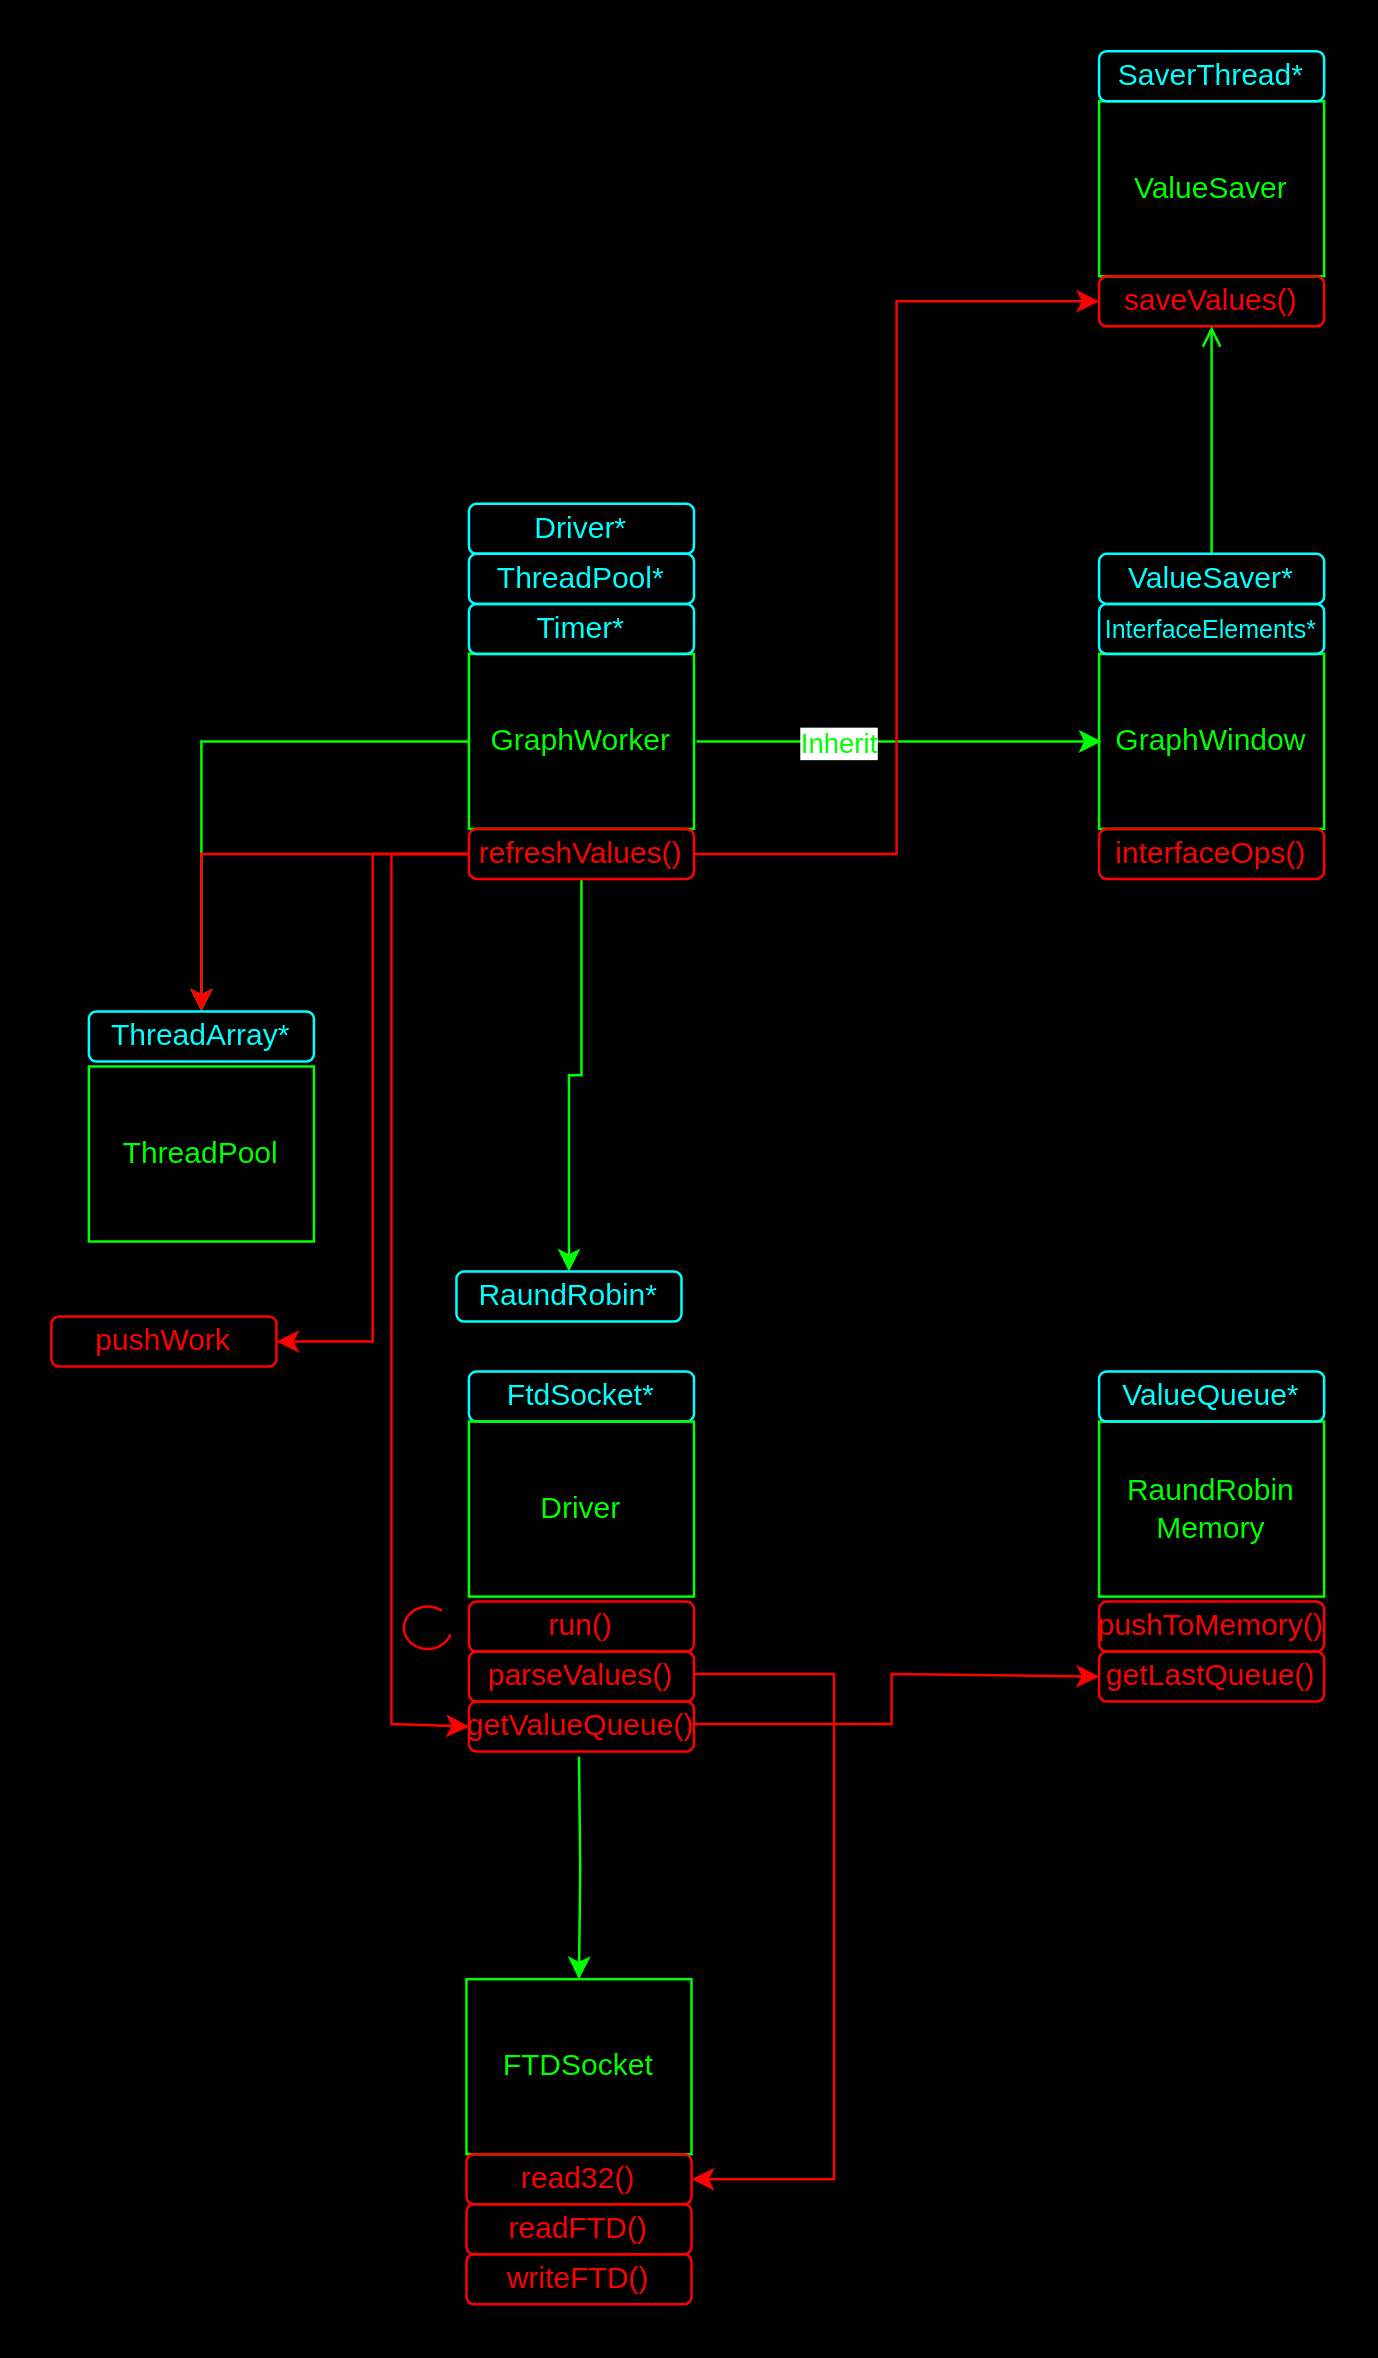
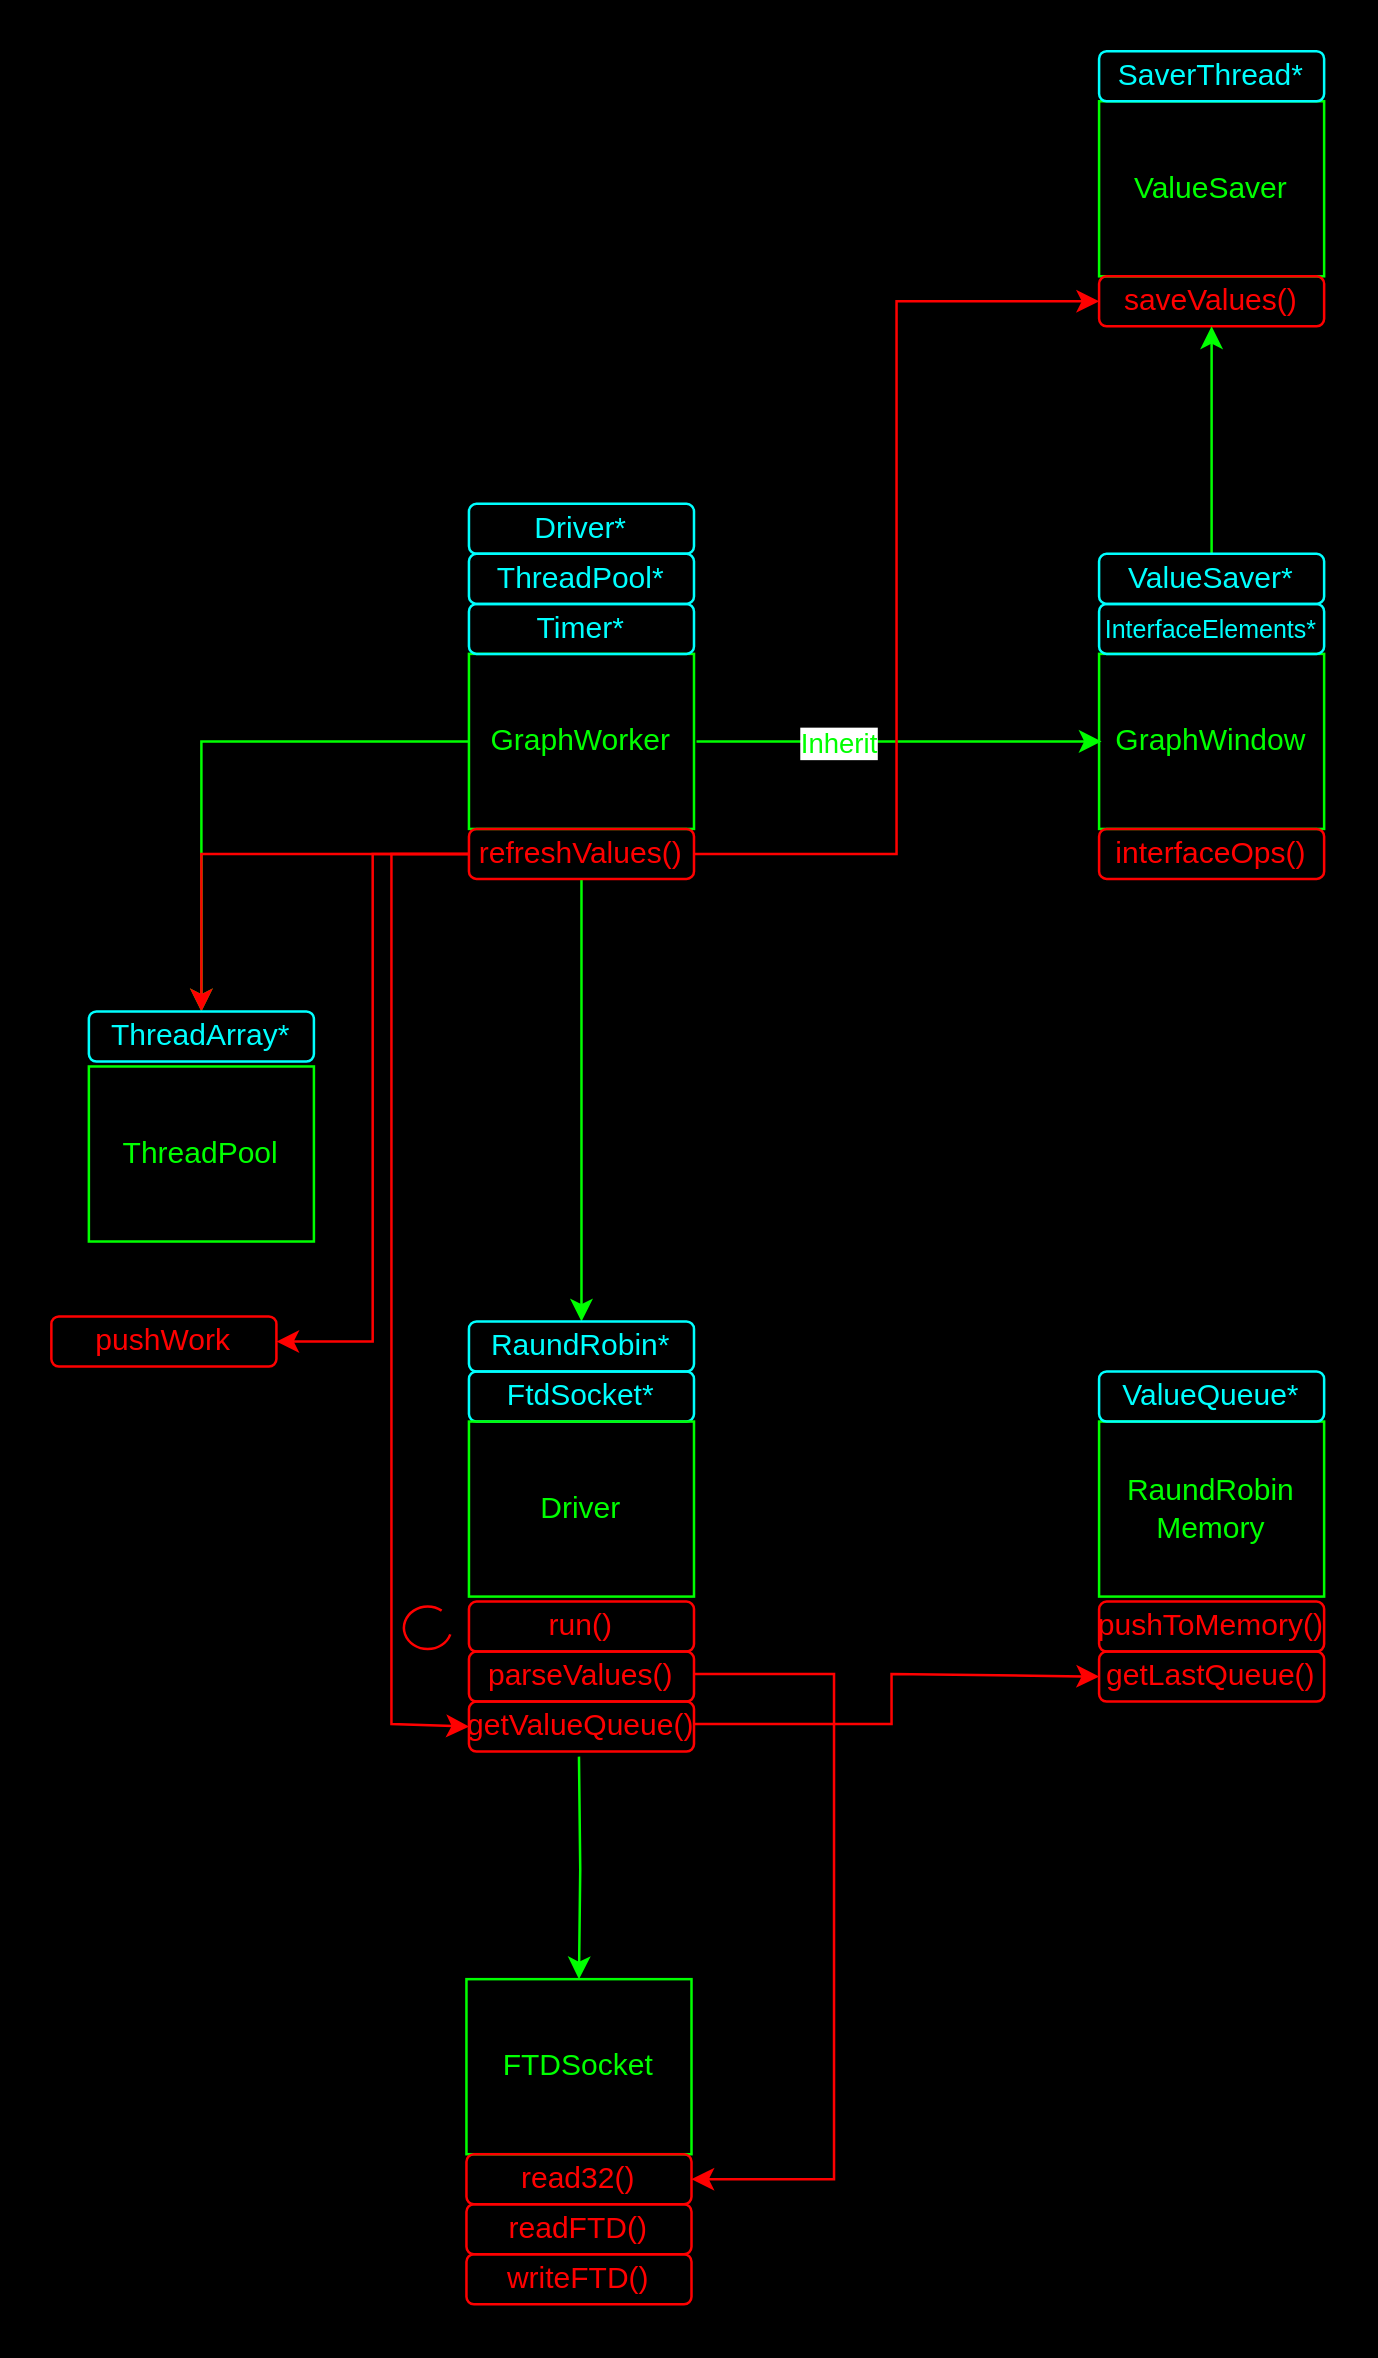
edge "ValueSaver*" -> "saveValues()": arrowhead open -> classic
node "RaundRobin*": moved (569, 1296) -> (581, 1346)
